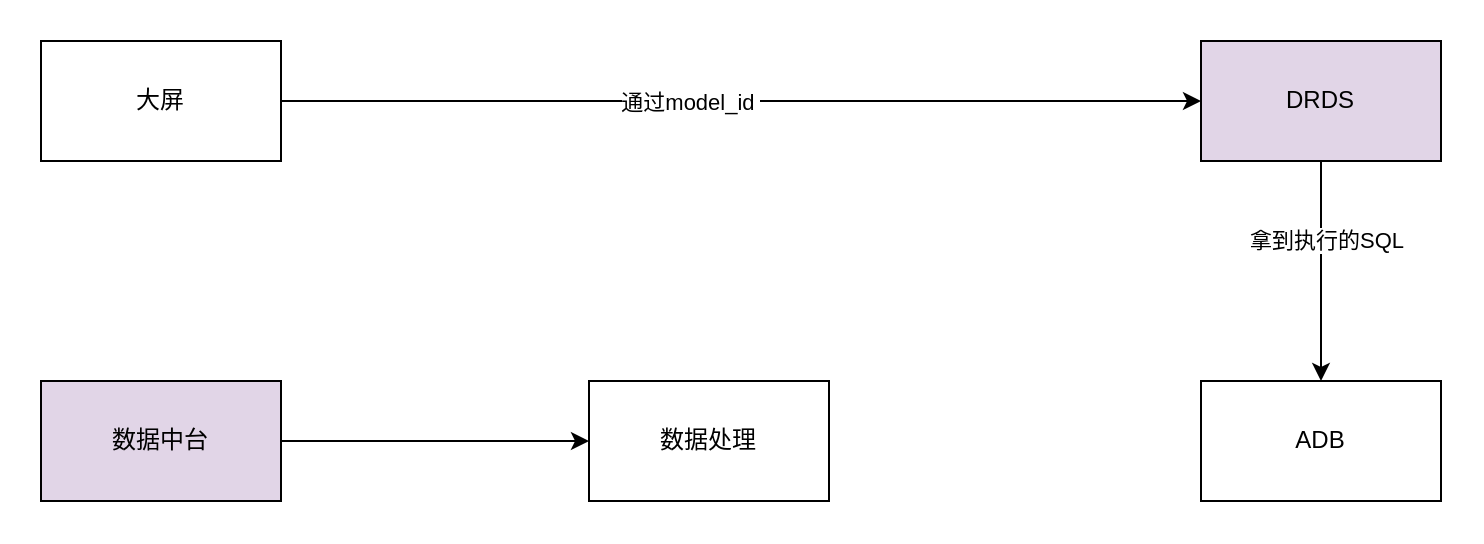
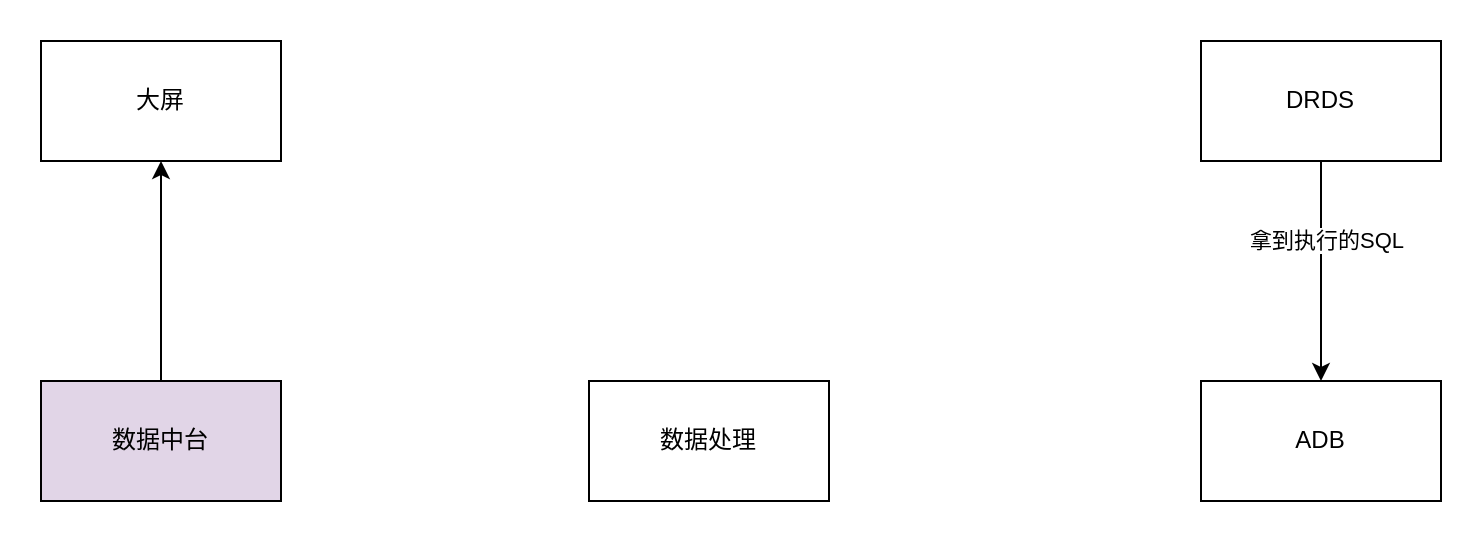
edge "大屏" -> "DRDS": removed, label "通过model_id"
node "DRDS": fillcolor #e1d5e7 -> #ffffff
edge "数据中台" -> "数据处理": now "数据中台" -> "大屏"
